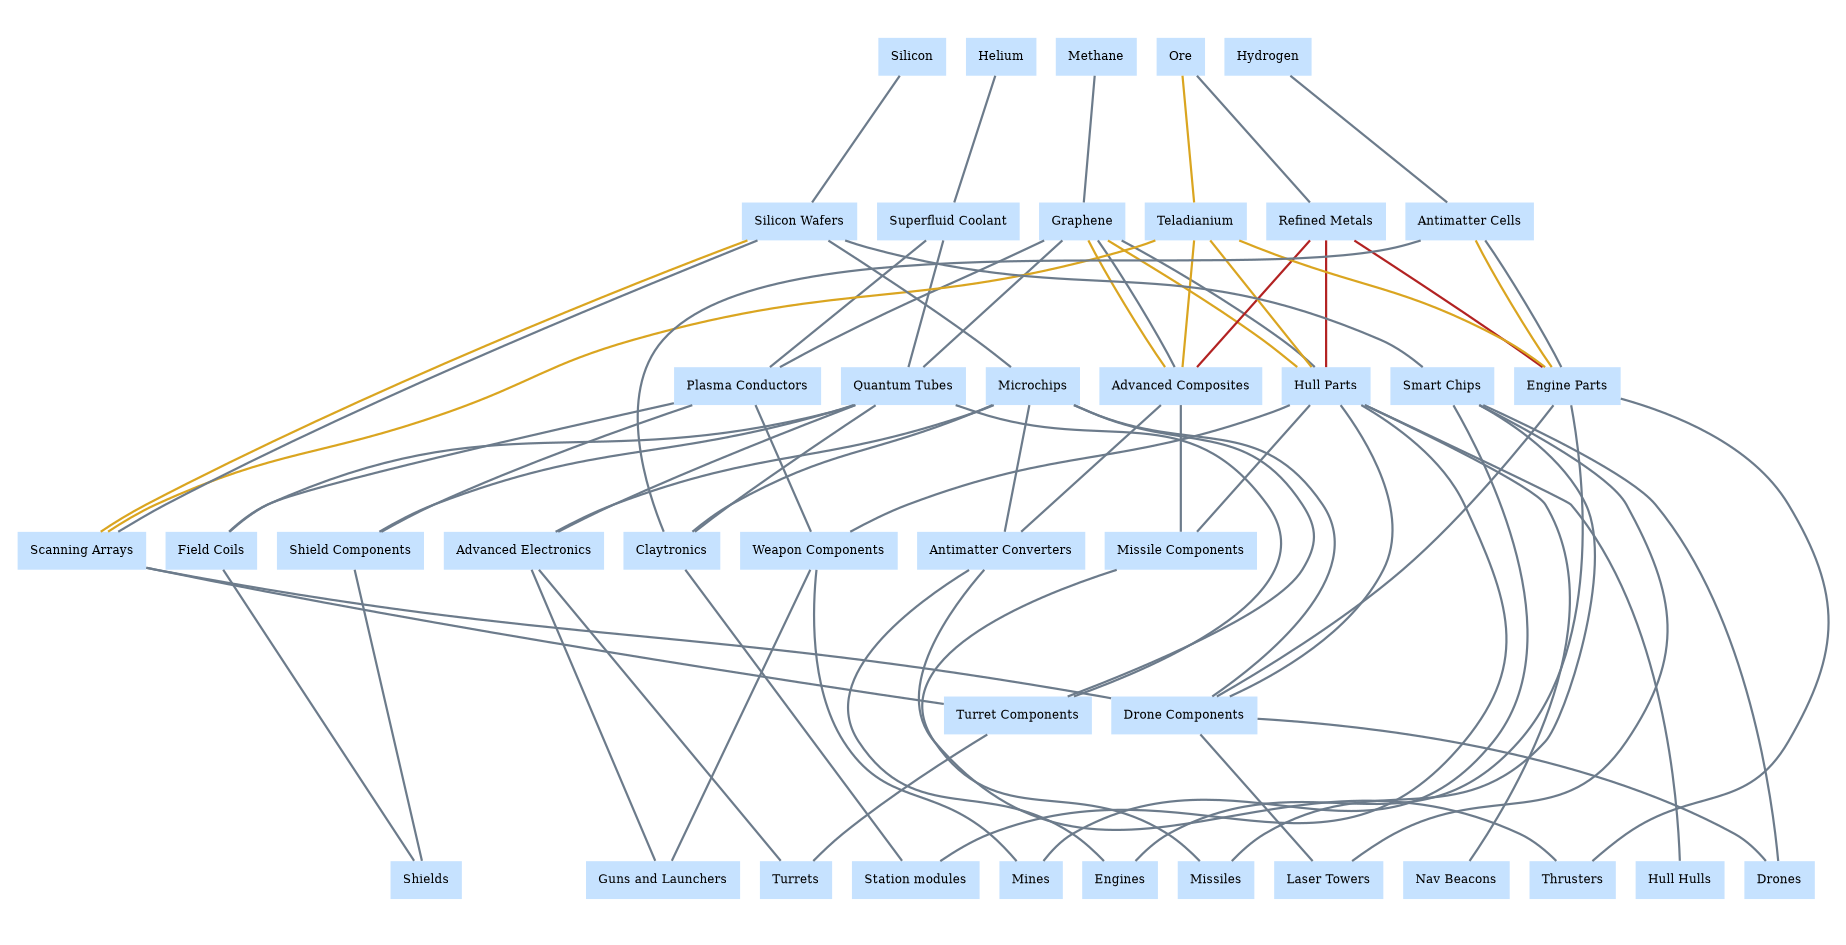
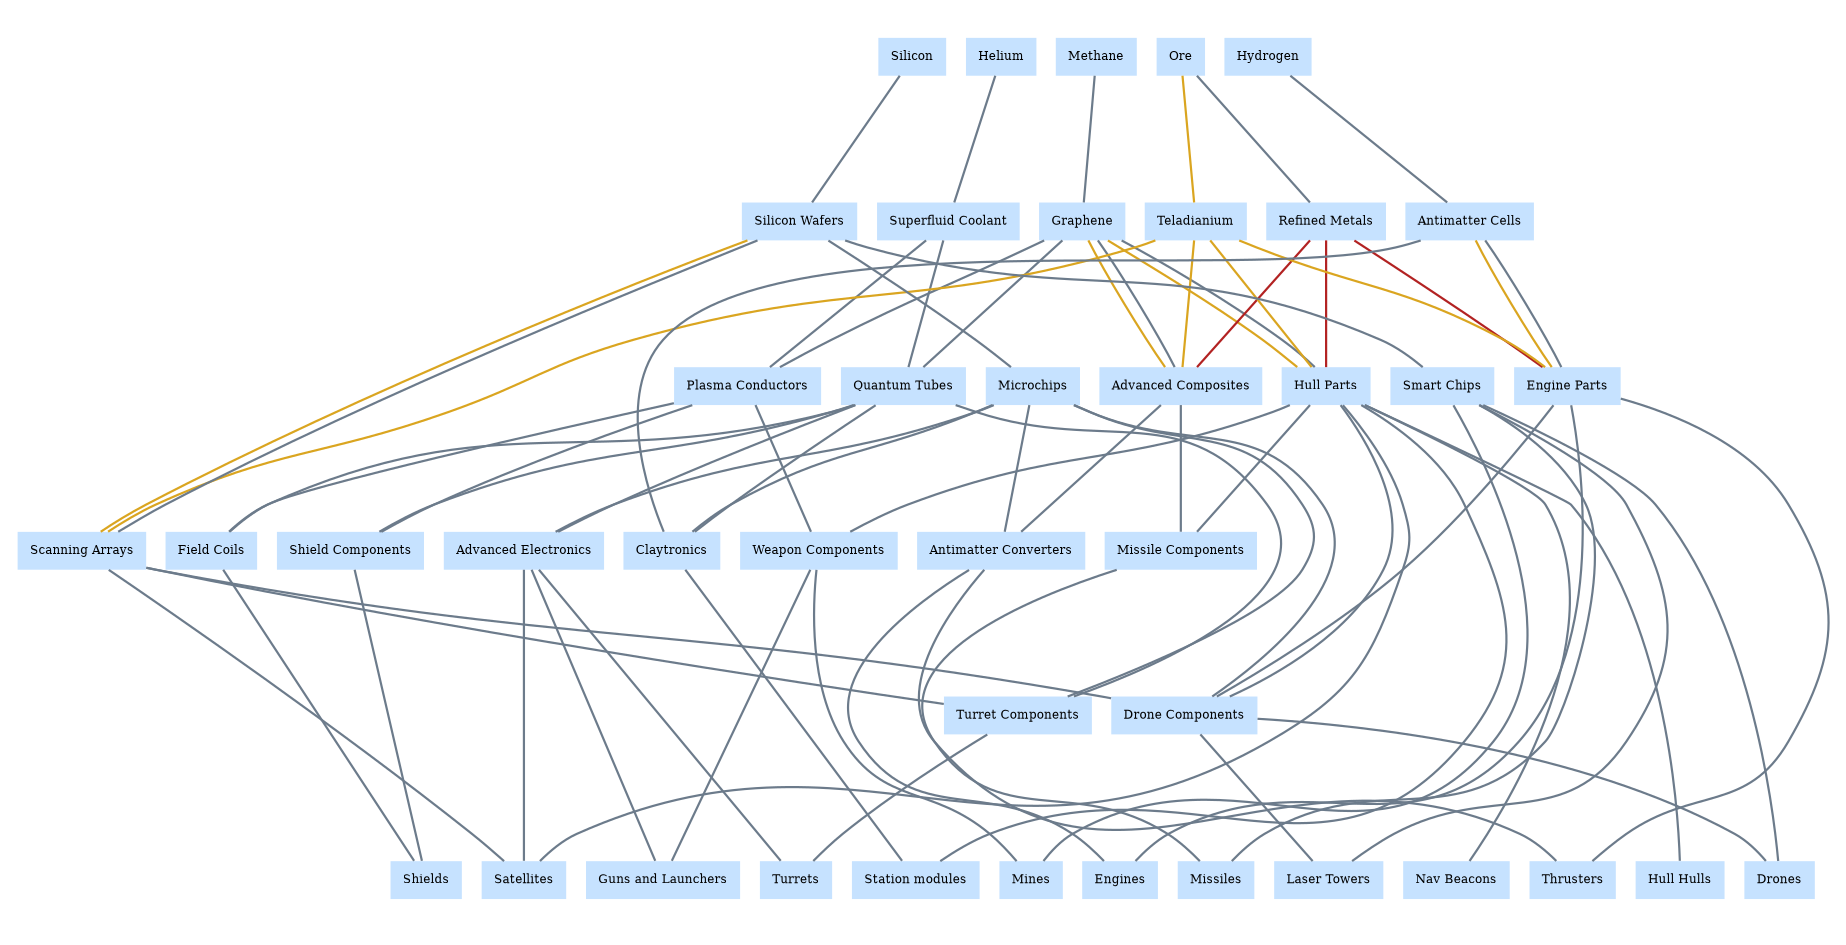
node "Satellites": added
